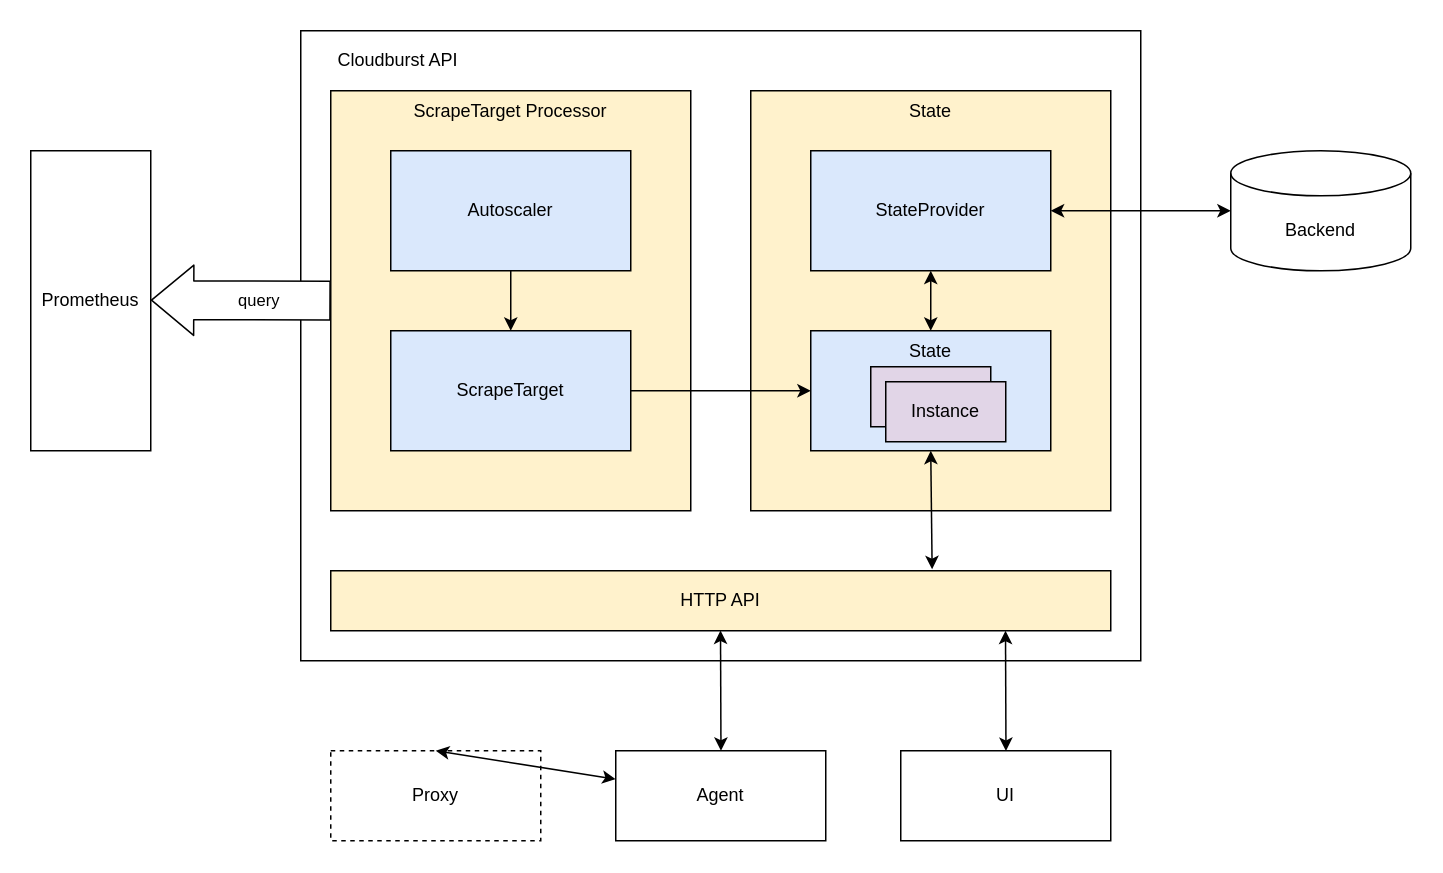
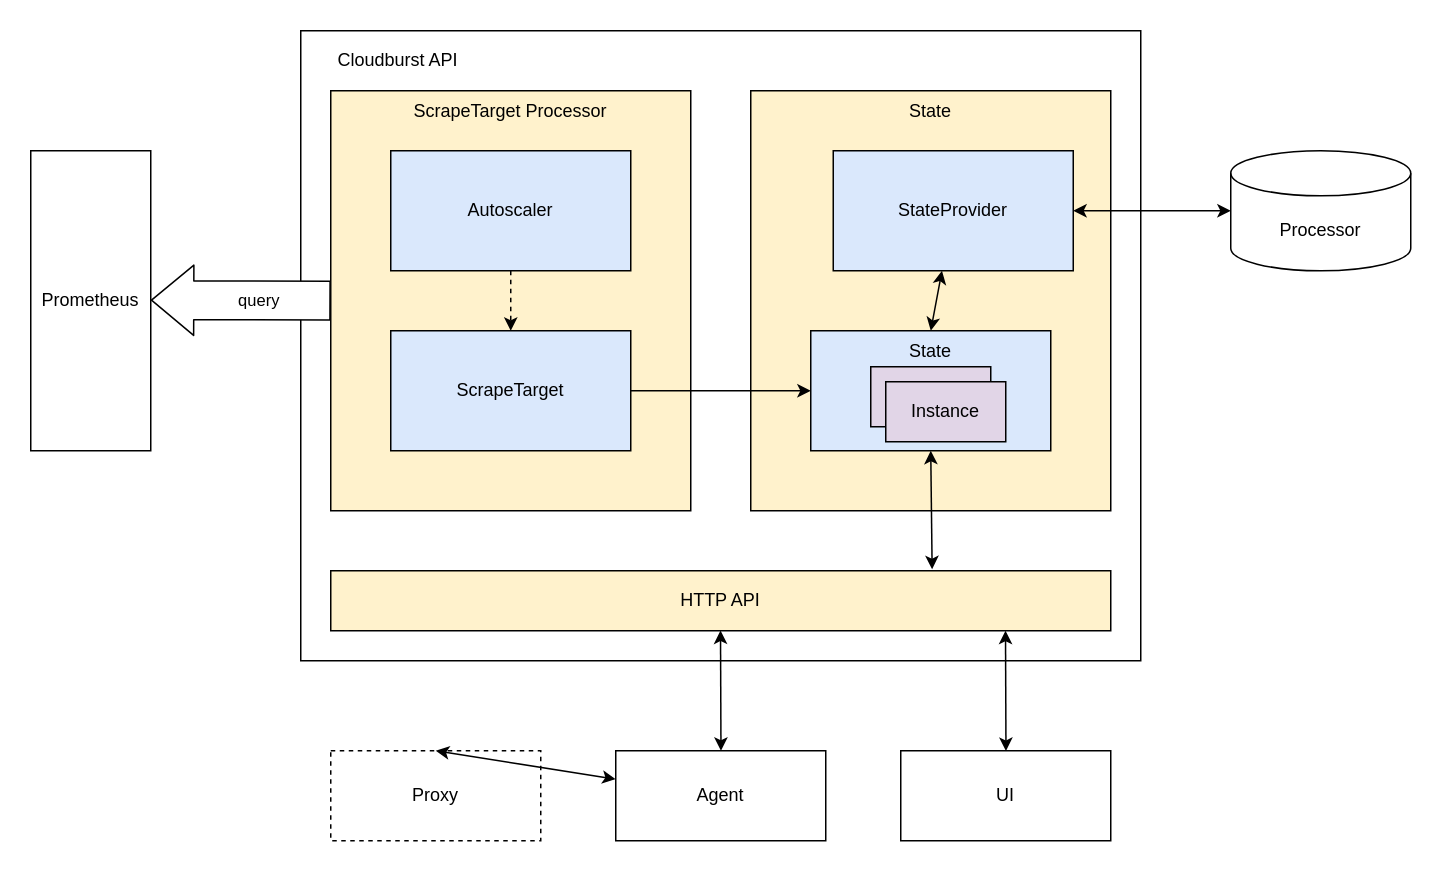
node "StateProvider": moved (931, 211) -> (953, 211)
node "Backend": label "Backend" -> "Processor"
edge "Autoscaler" -> "ScrapeTarget": style solid -> dashed
